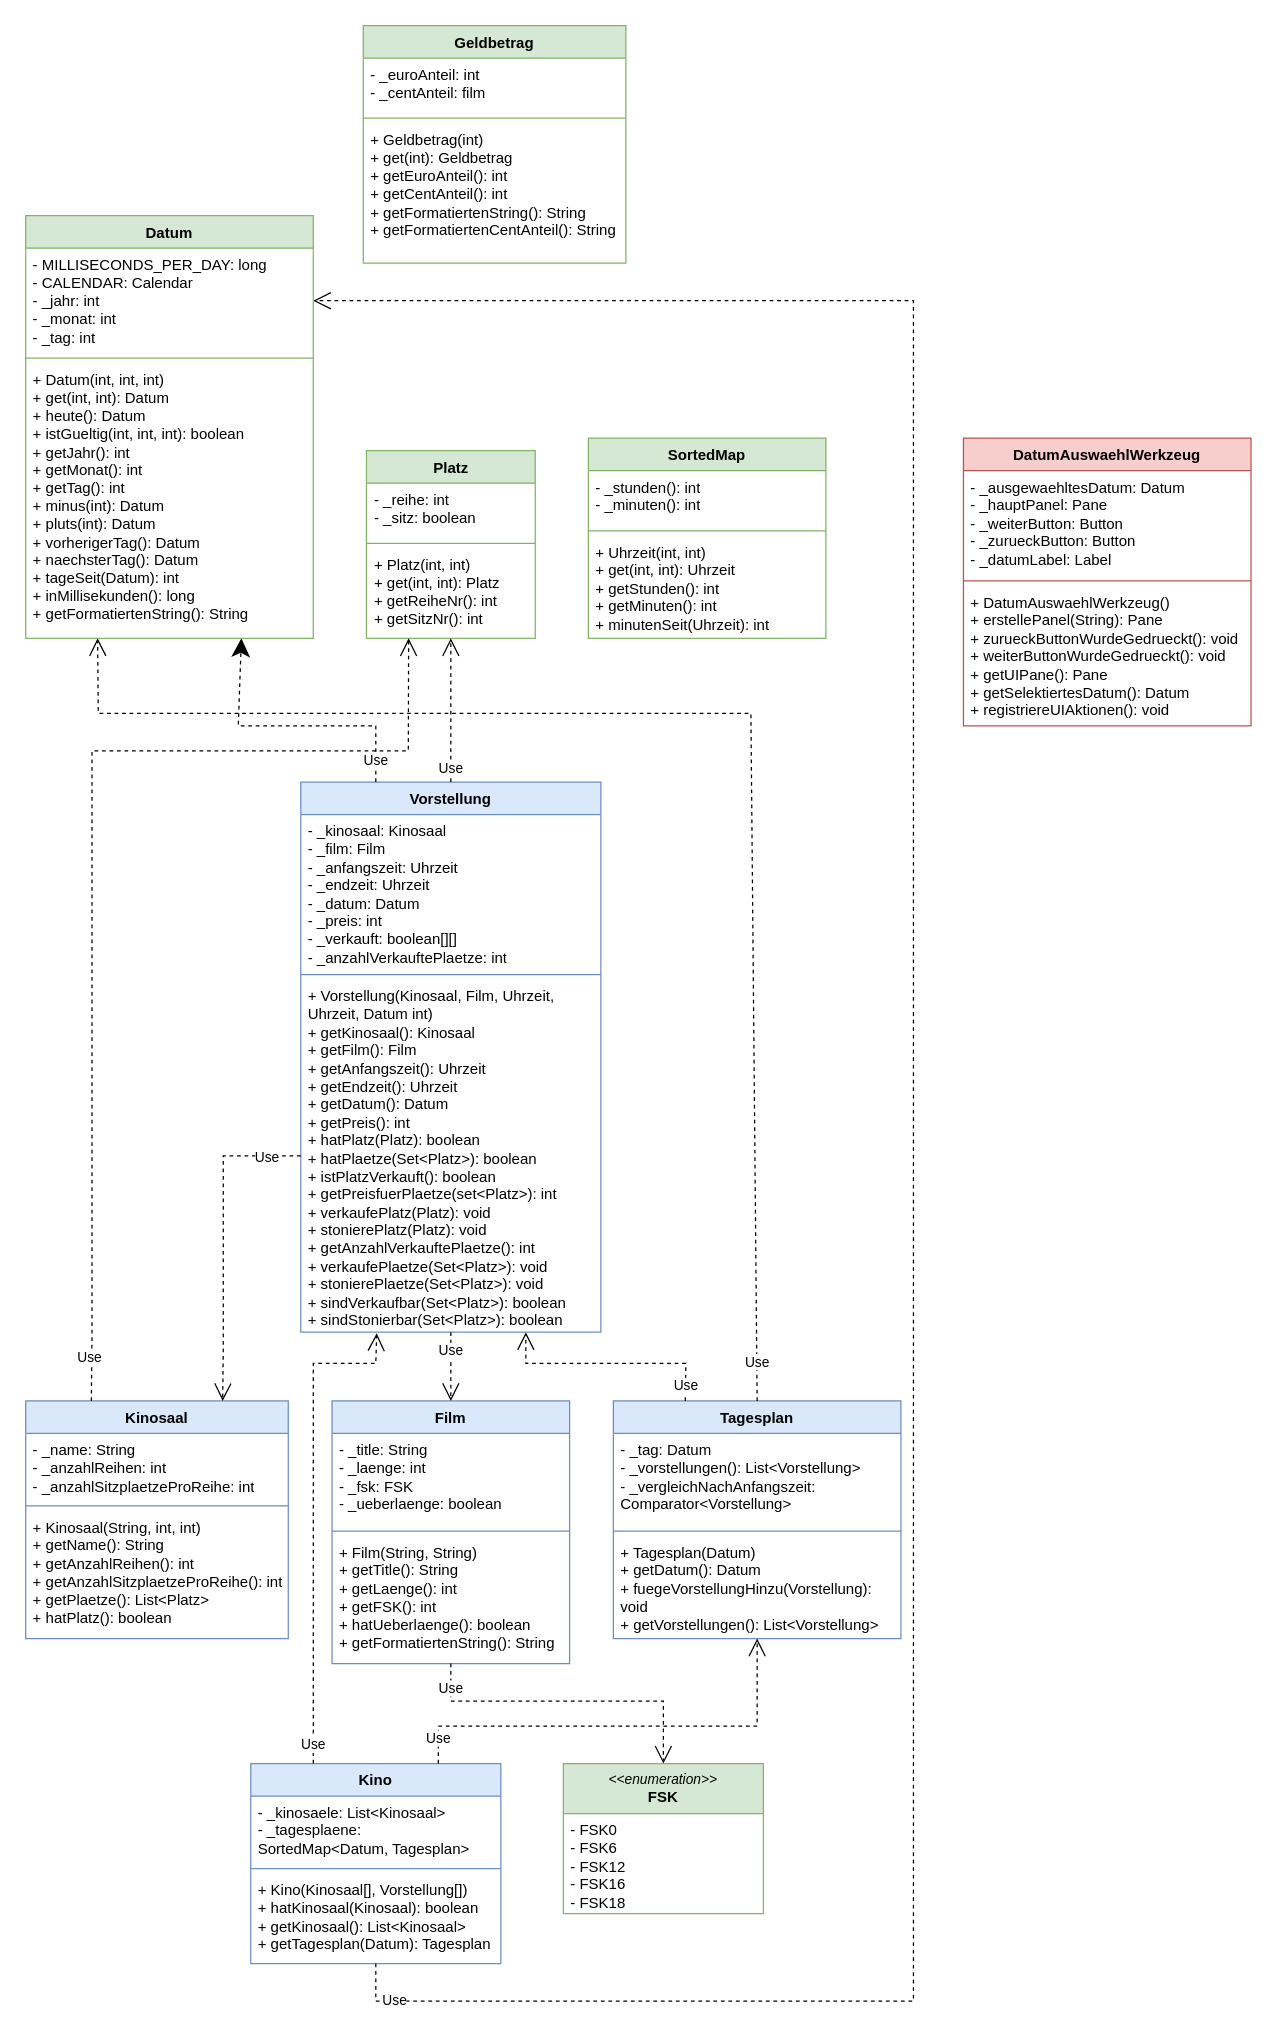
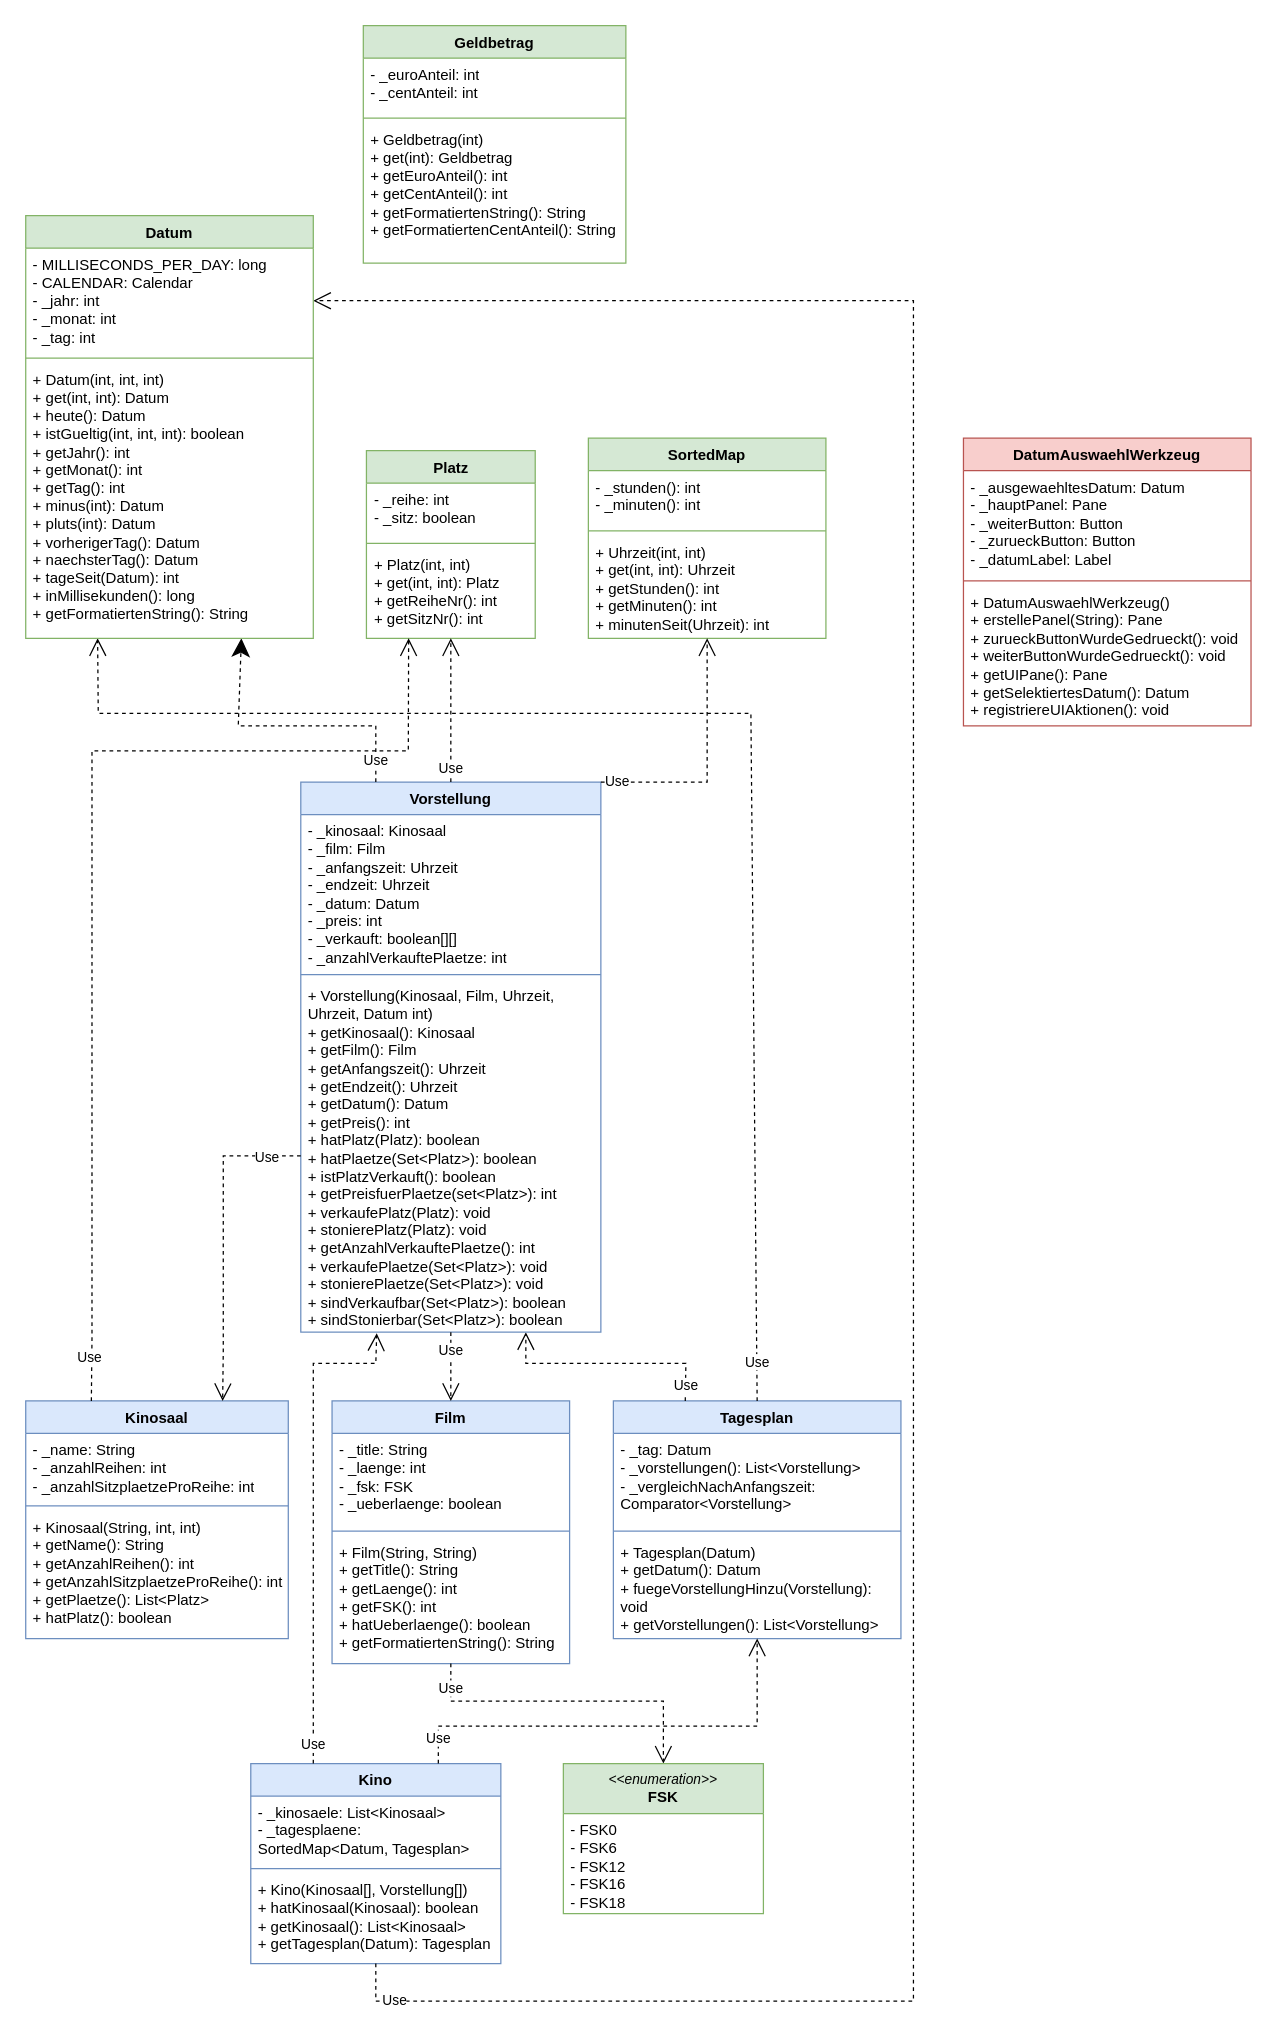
node "- _euroAnteil: int - _centAnteil: film": label "- _euroAnteil: int - _centAnteil: film" -> "- _euroAnteil: int - _centAnteil: int"
edge "Vorstellung" -> "SortedMap": added, label "Use"
